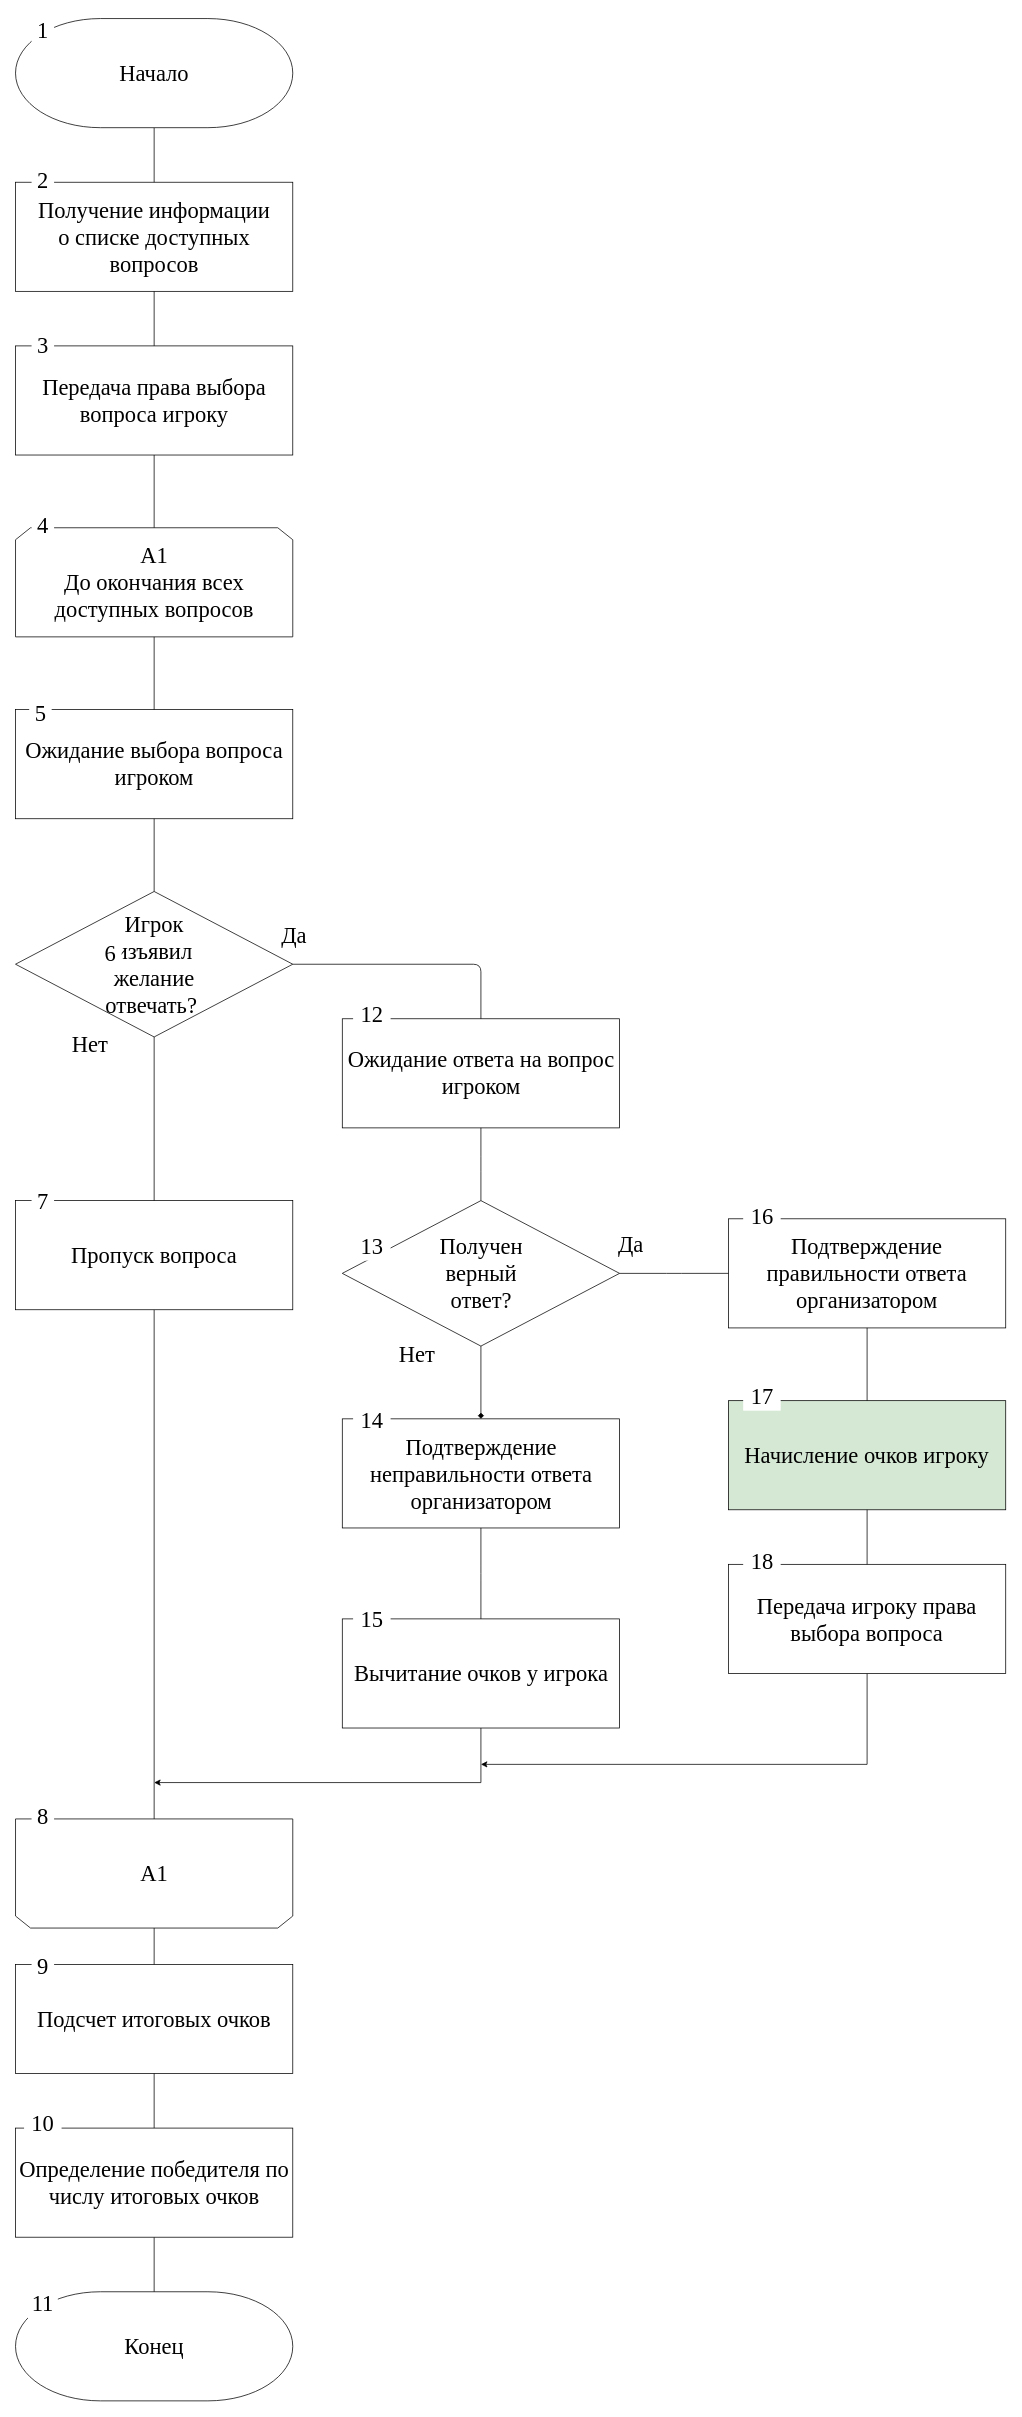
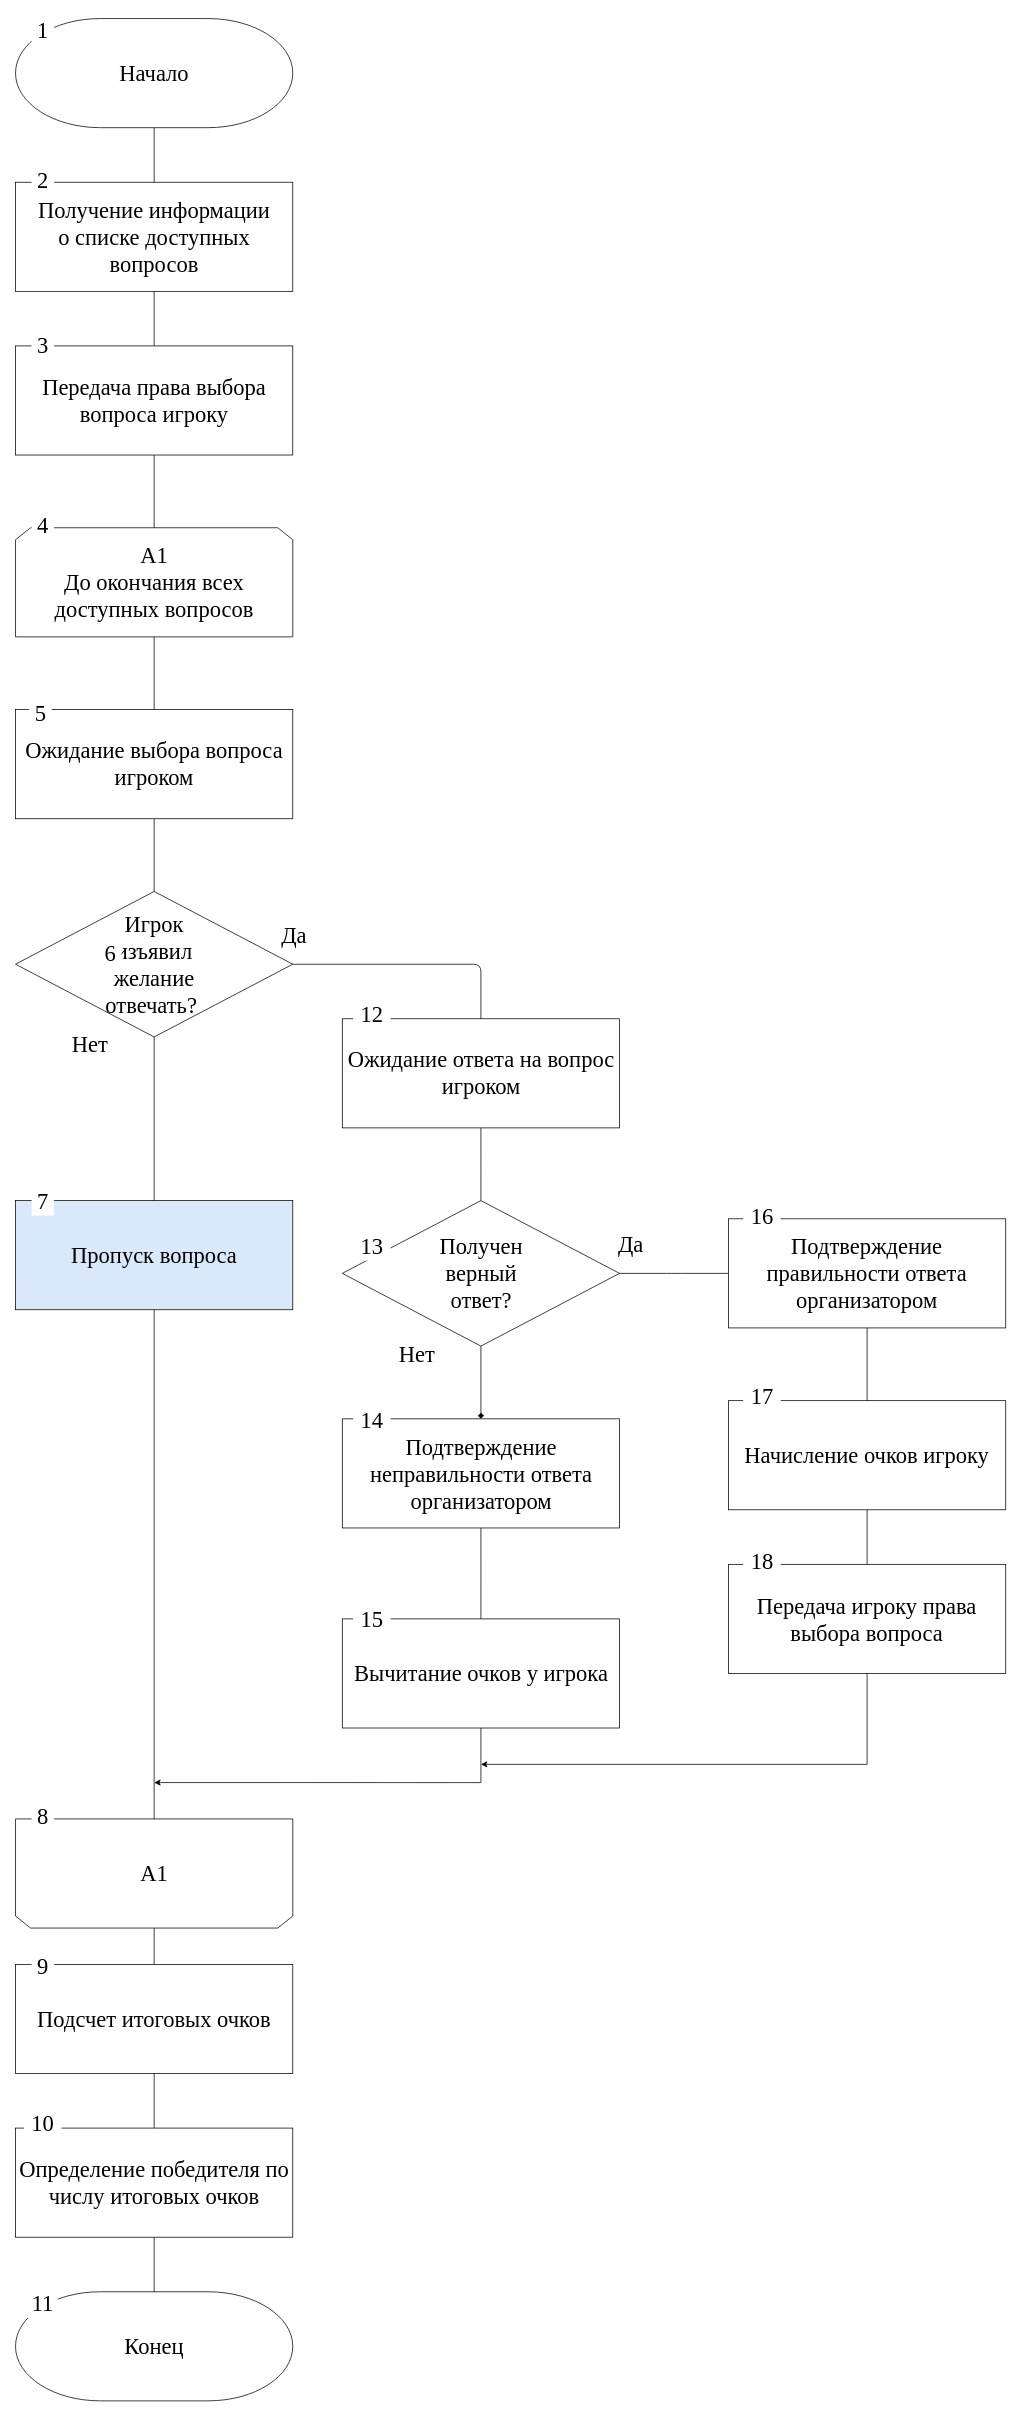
node "Пропуск вопроса": fillcolor #ffffff -> #dae8fc
node "Начисление очков игроку": fillcolor #d5e8d4 -> #ffffff
